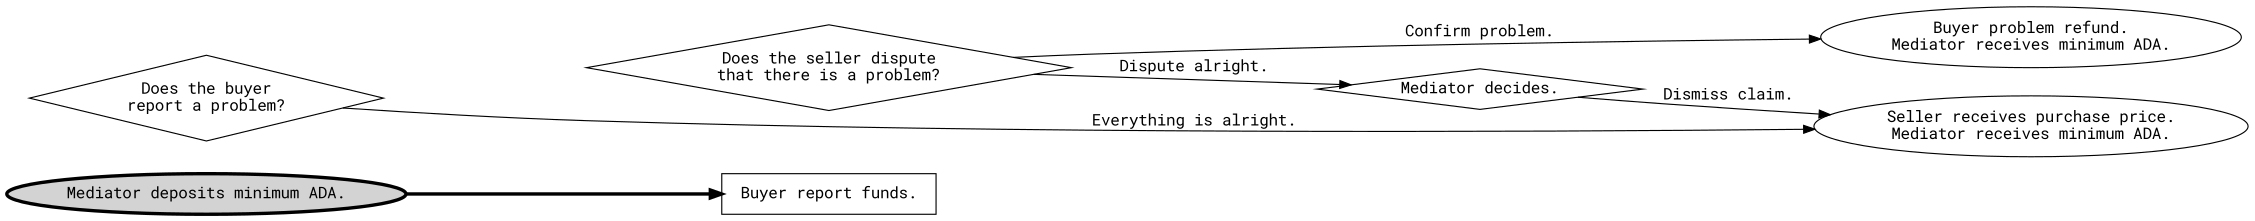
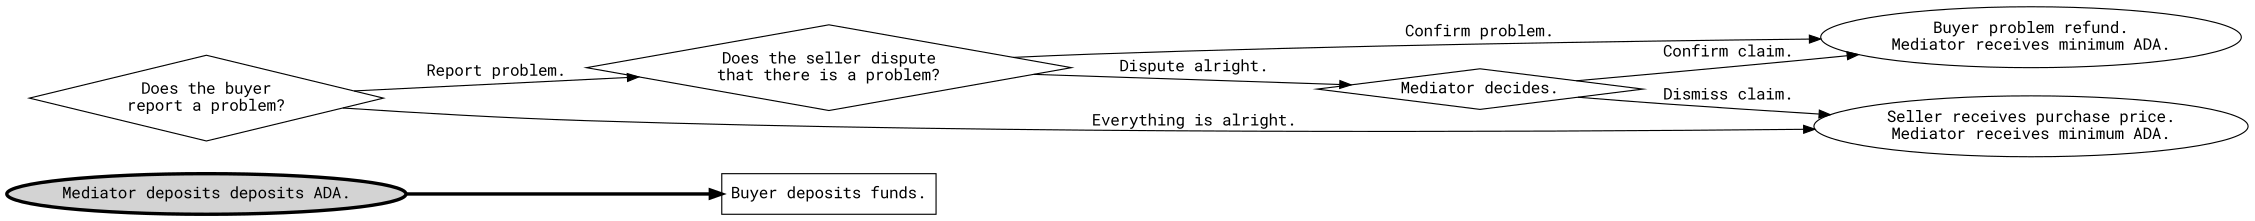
edge "Mediator decides." -> "Buyer problem refund. Mediator receives minimum ADA.": added, label "Confirm claim."
edge "Does the buyer report a problem?" -> "Does the seller dispute that there is a problem?": added, label "Report problem."
node "Mediator deposits minimum ADA.": label "Mediator deposits minimum ADA." -> "Mediator deposits deposits ADA."
node "Buyer report funds.": label "Buyer report funds." -> "Buyer deposits funds."
